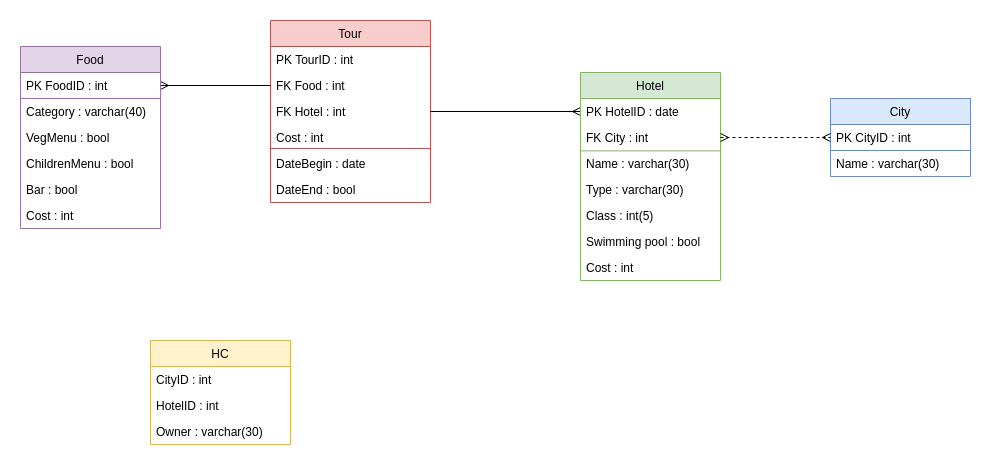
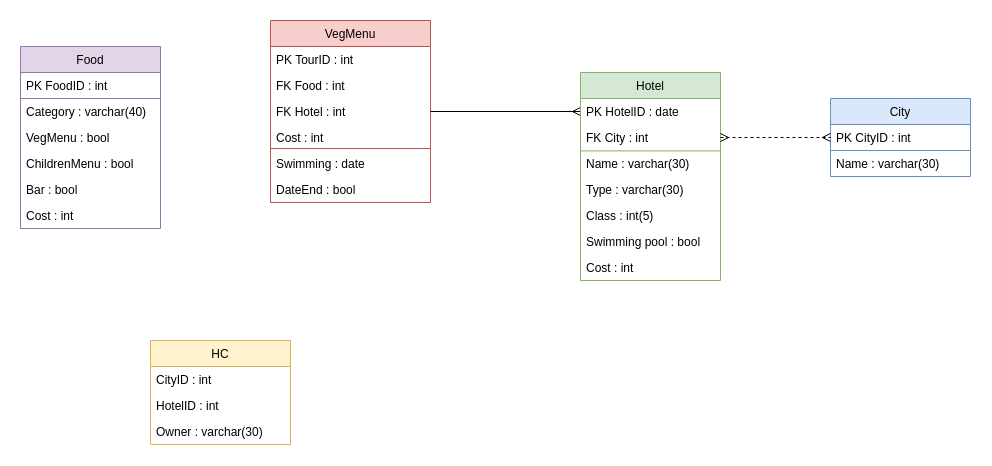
node "Tour": label "Tour" -> "VegMenu"
edge "FK Food : int" -> "PK FoodID : int": removed
node "DateBegin : date": label "DateBegin : date" -> "Swimming : date"
